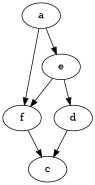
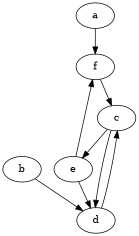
edge "a" -> "e": now "c" -> "e"
edge "c" -> "d": added
node "b": added
